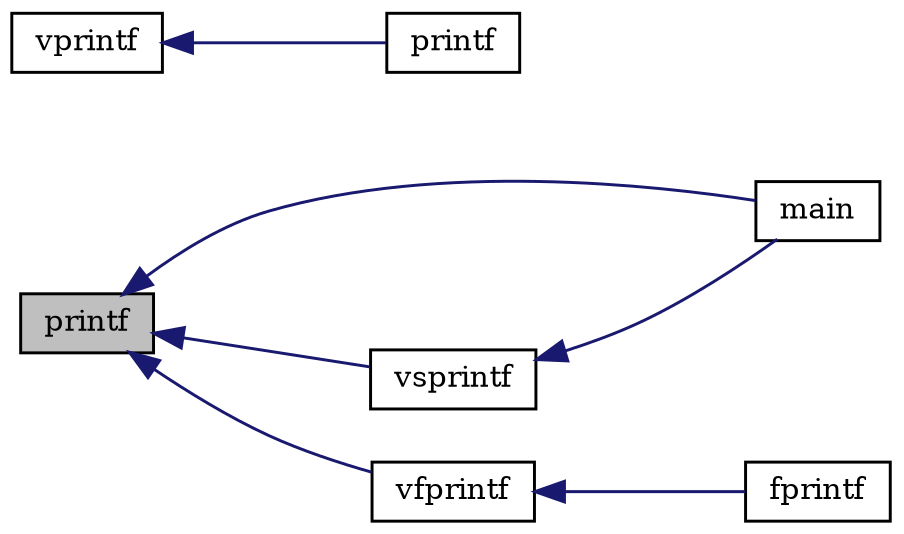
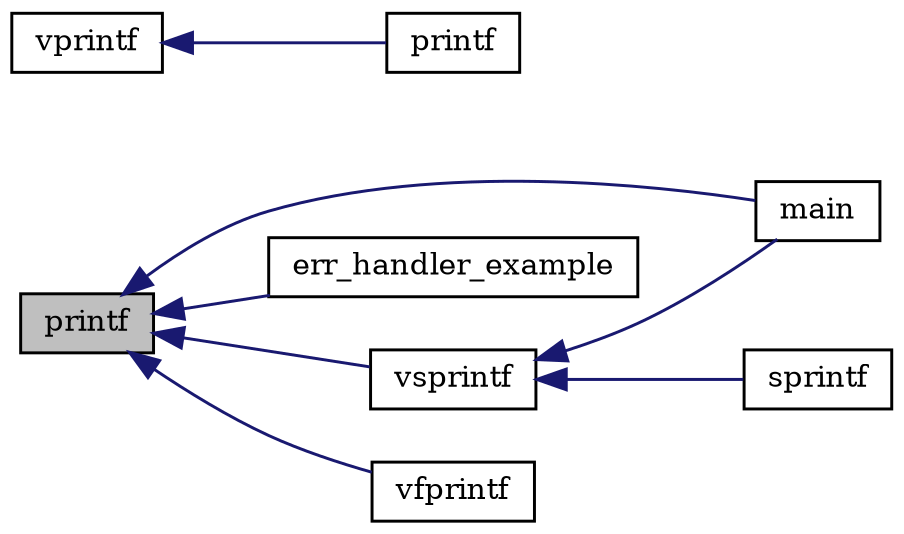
node "err_handler_example": added
node "sprintf": added
node "fprintf": removed
